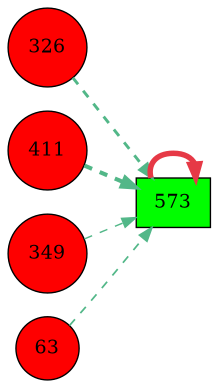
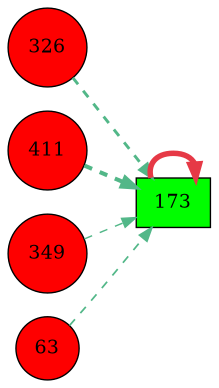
node "573": label "573" -> "173"
